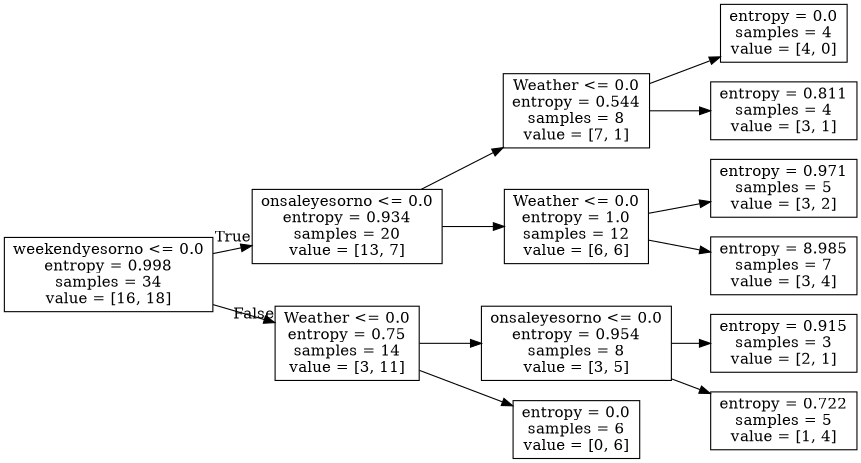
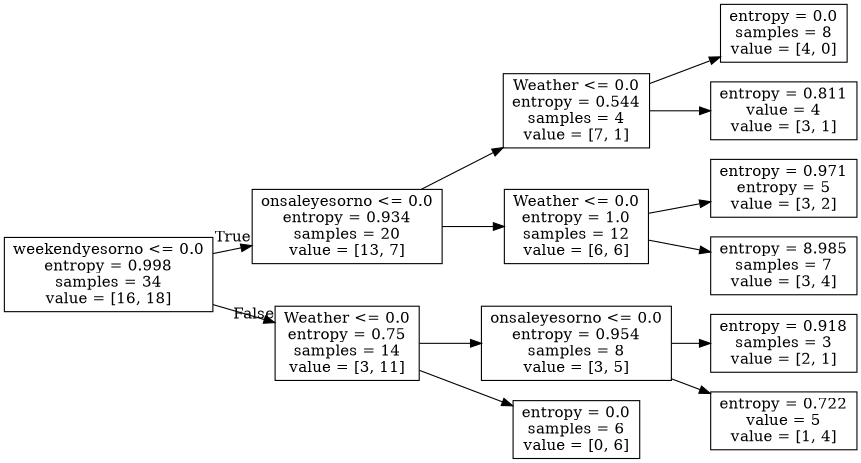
node "entropy = 0.0 samples = 4 value = [4, 0]": label "entropy = 0.0 samples = 4 value = [4, 0]" -> "entropy = 0.0 samples = 8 value = [4, 0]"
node "Weather <= 0.0 entropy = 0.544 samples = 8 value = [7, 1]": label "Weather <= 0.0 entropy = 0.544 samples = 8 value = [7, 1]" -> "Weather <= 0.0 entropy = 0.544 samples = 4 value = [7, 1]"
node "entropy = 0.811 samples = 4 value = [3, 1]": label "entropy = 0.811 samples = 4 value = [3, 1]" -> "entropy = 0.811 value = 4 value = [3, 1]"
node "entropy = 0.971 samples = 5 value = [3, 2]": label "entropy = 0.971 samples = 5 value = [3, 2]" -> "entropy = 0.971 entropy = 5 value = [3, 2]"
node "entropy = 0.915 samples = 3 value = [2, 1]": label "entropy = 0.915 samples = 3 value = [2, 1]" -> "entropy = 0.918 samples = 3 value = [2, 1]"
node "entropy = 0.722 samples = 5 value = [1, 4]": label "entropy = 0.722 samples = 5 value = [1, 4]" -> "entropy = 0.722 value = 5 value = [1, 4]"
